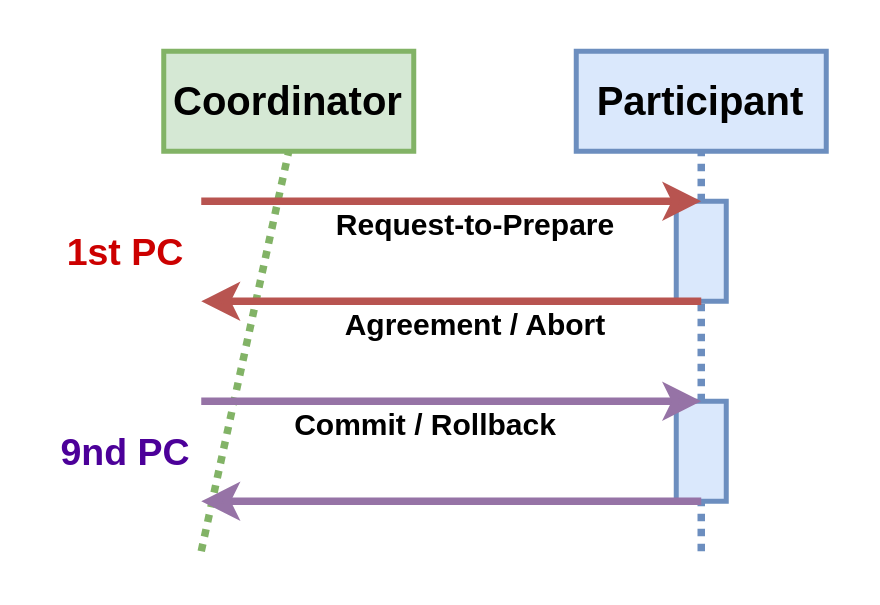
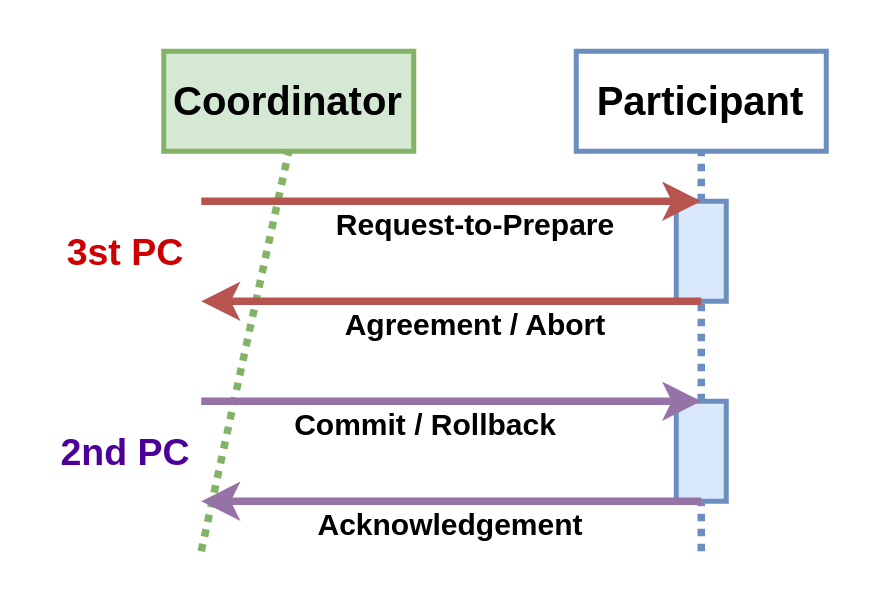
node "Participant": fillcolor #dae8fc -> #ffffff
node "1st PC": label "1st PC" -> "3st PC"
node "9nd PC": label "9nd PC" -> "2nd PC"
node "Acknowledgement": added
